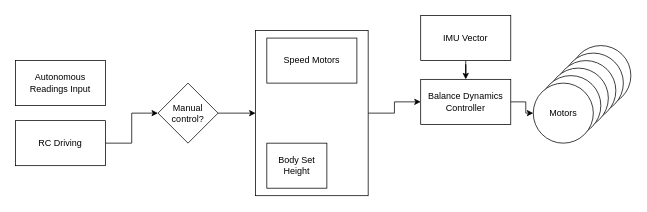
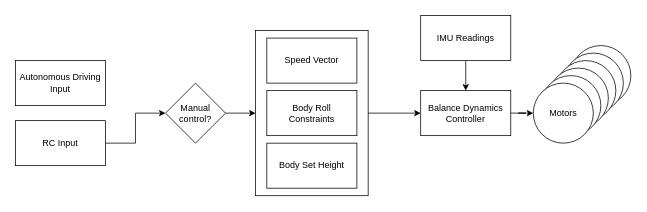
node "IMU Vector": label "IMU Vector" -> "IMU Readings"
node "Speed Motors": label "Speed Motors" -> "Speed Vector"
node "Autonomous Readings Input": label "Autonomous Readings Input" -> "Autonomous Driving Input"
node "Balance Dynamics Controller": moved (465, 102) -> (465, 113)
node "Manual control?": moved (188, 113) -> (195, 113)
node "Body Roll Constraints": added
node "RC Driving": label "RC Driving" -> "RC Input"
node "Body Set Height": size 60x45 -> 90x45
